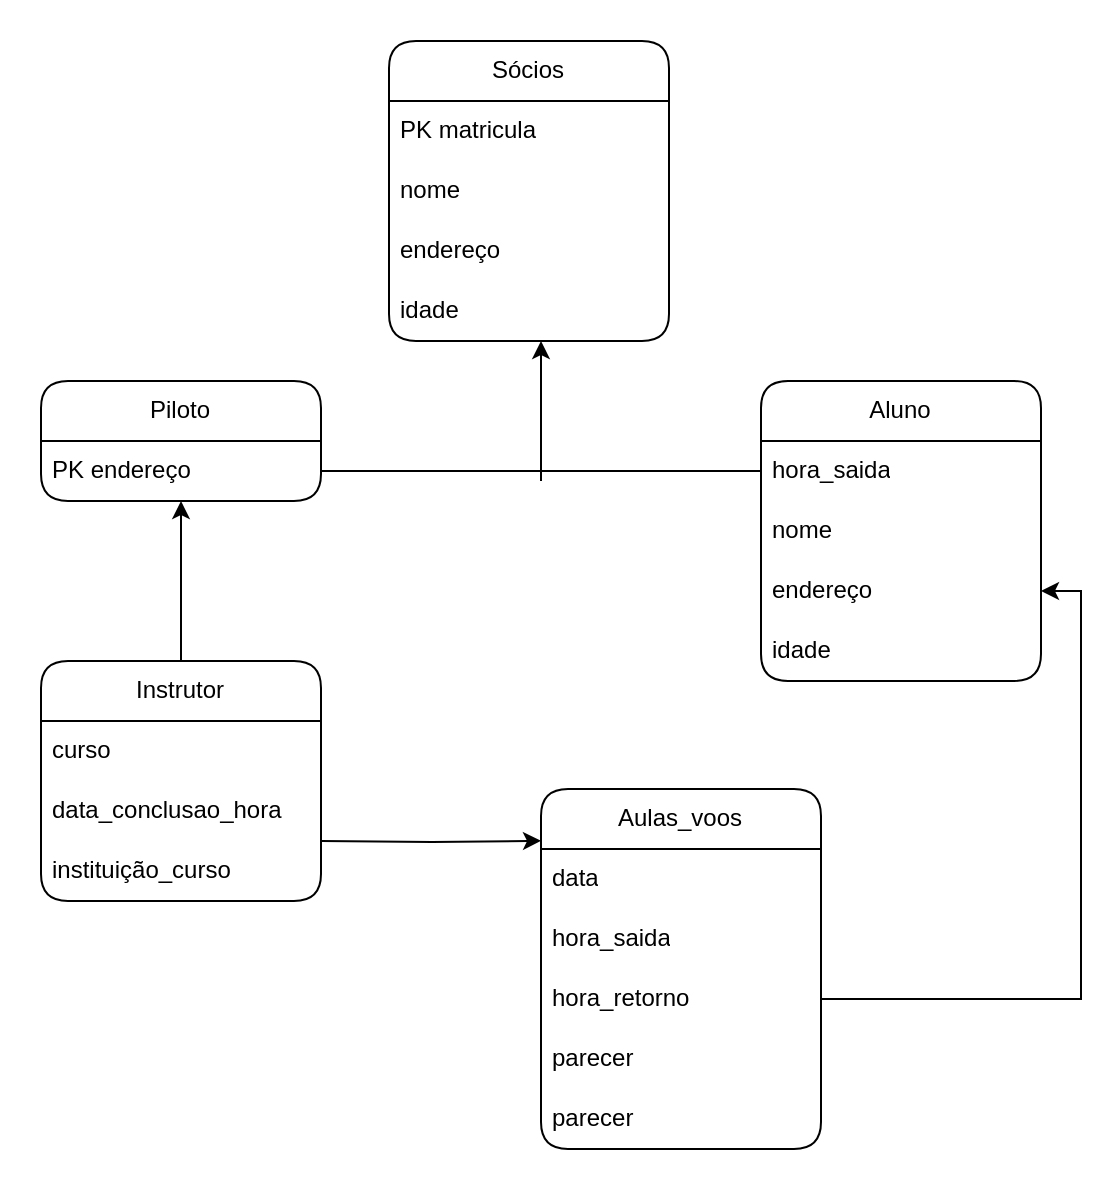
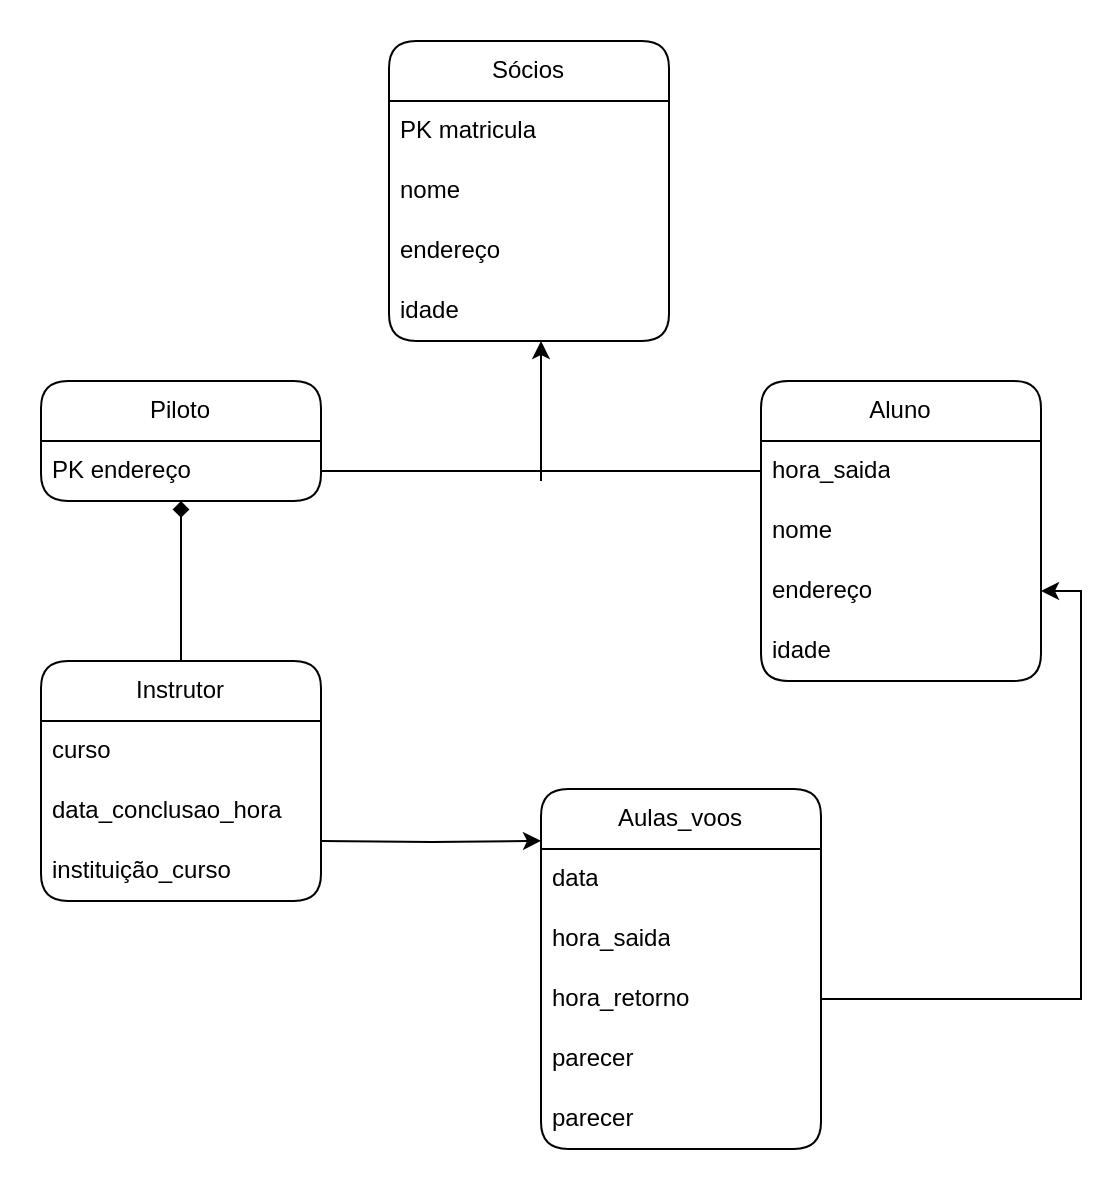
edge "Instrutor" -> "PK endereço": arrowhead classic -> diamond
